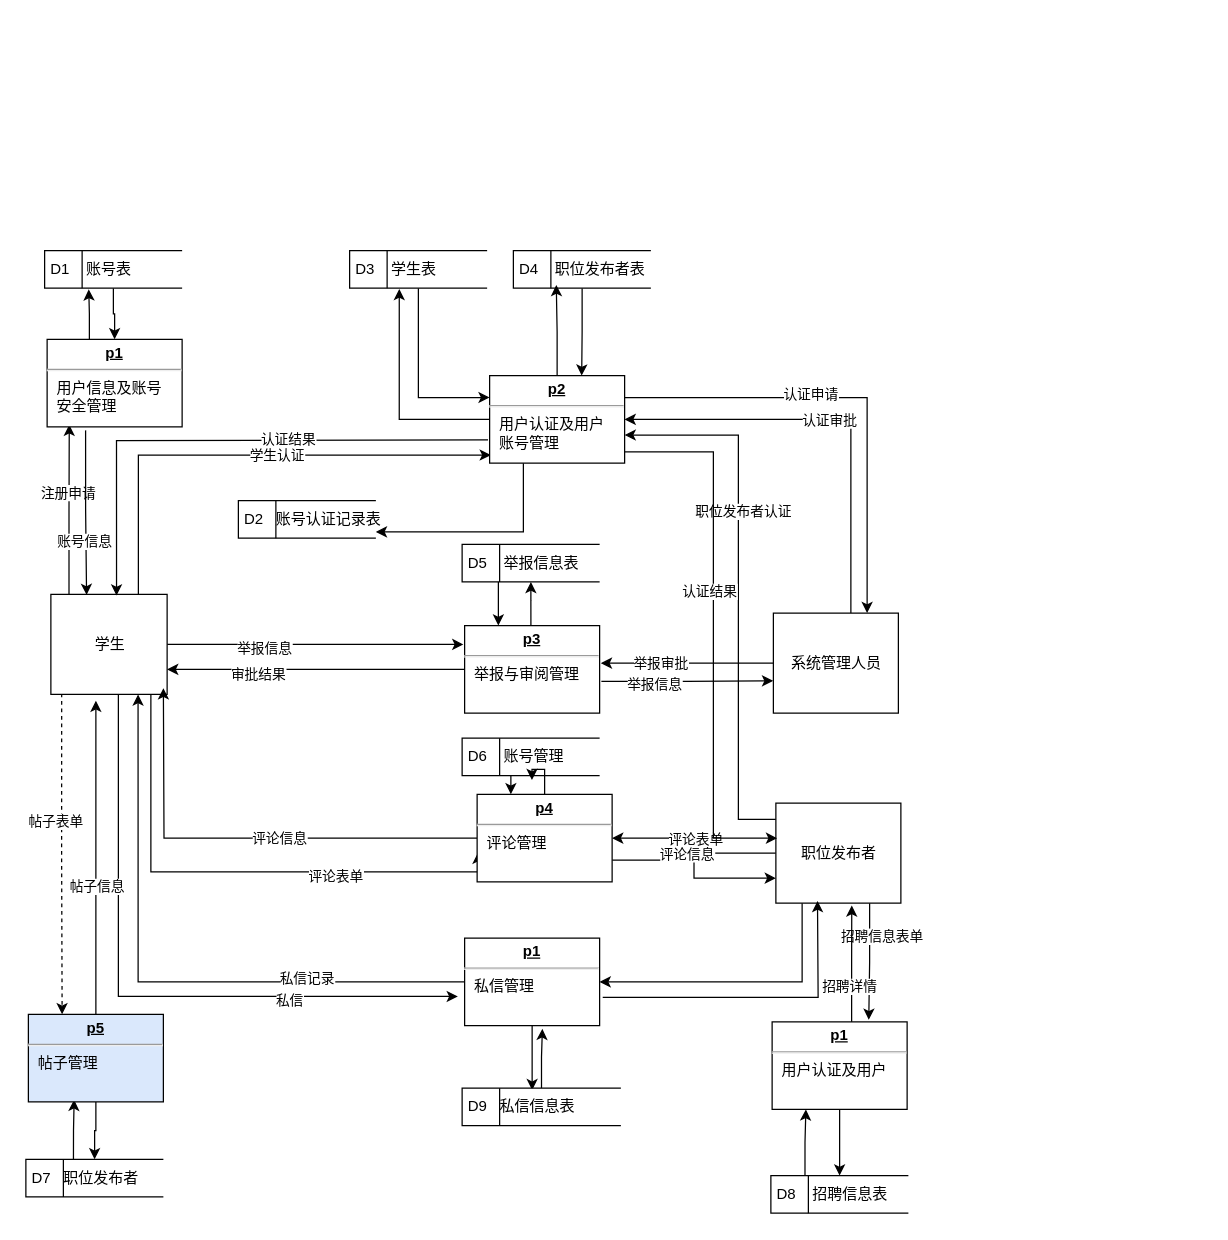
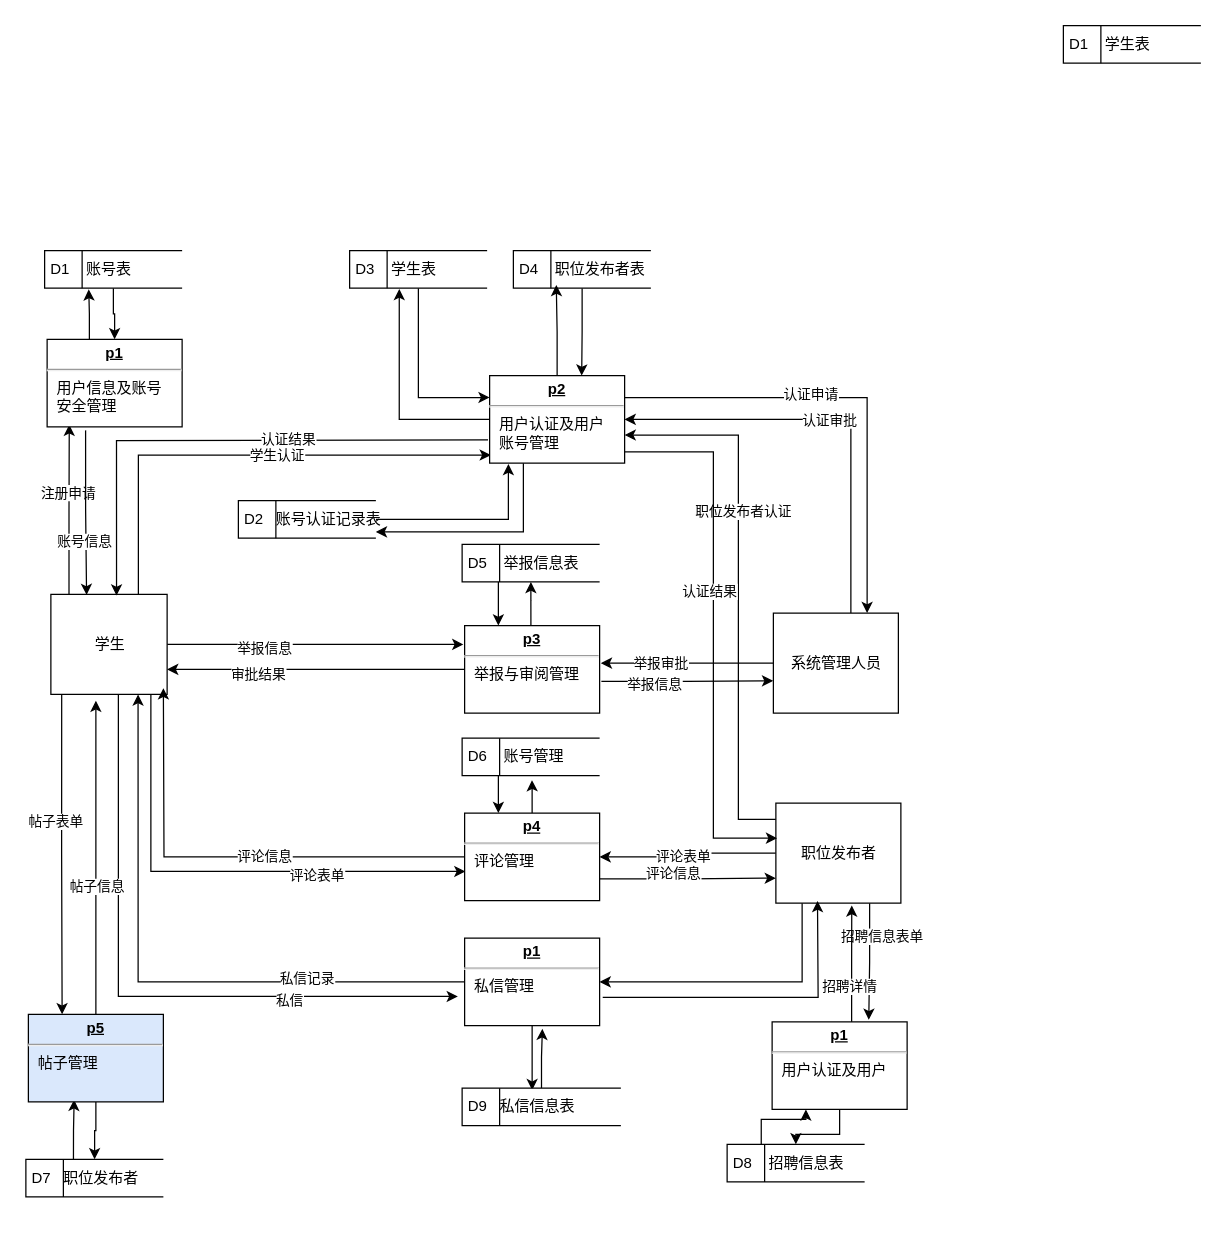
node "D1 学生表": added
edge "D2 账号认证记录表" -> "p2 用户认证及用户 账号管理": added
node "p4 评论管理": moved (544, 838) -> (532, 857)
edge "学生" -> "p5 帖子管理": style dashed -> solid
node "D8 招聘信息表": moved (839, 1194) -> (796, 1163)
